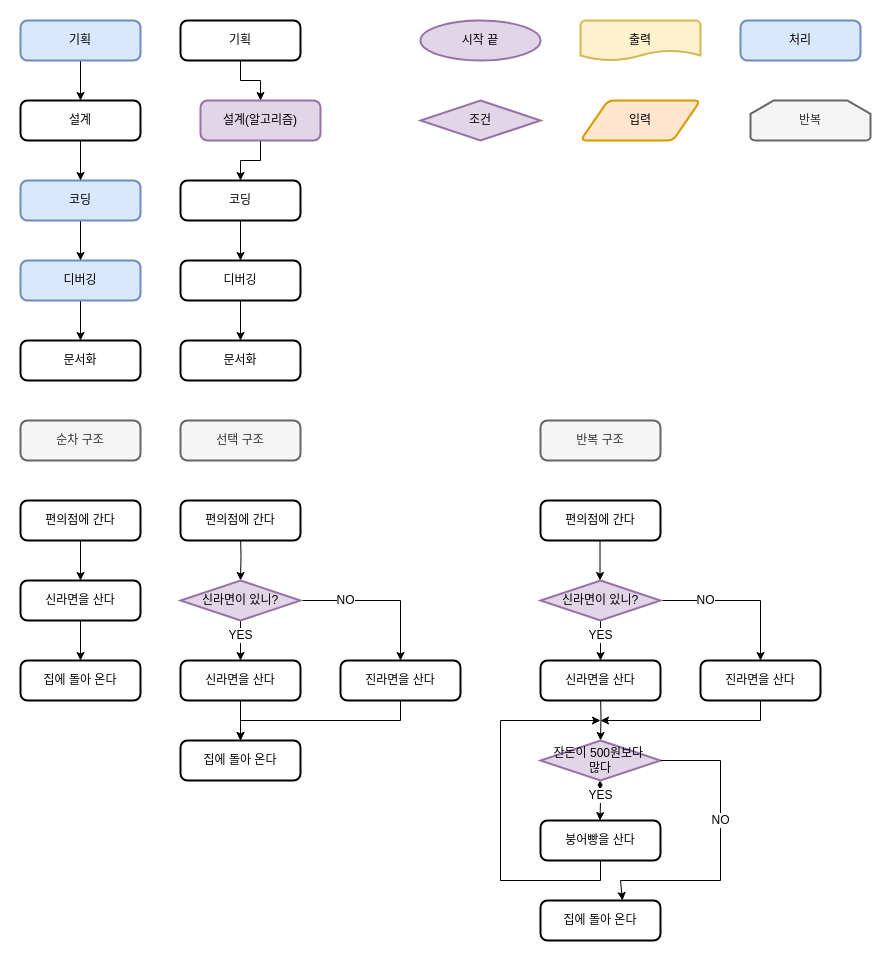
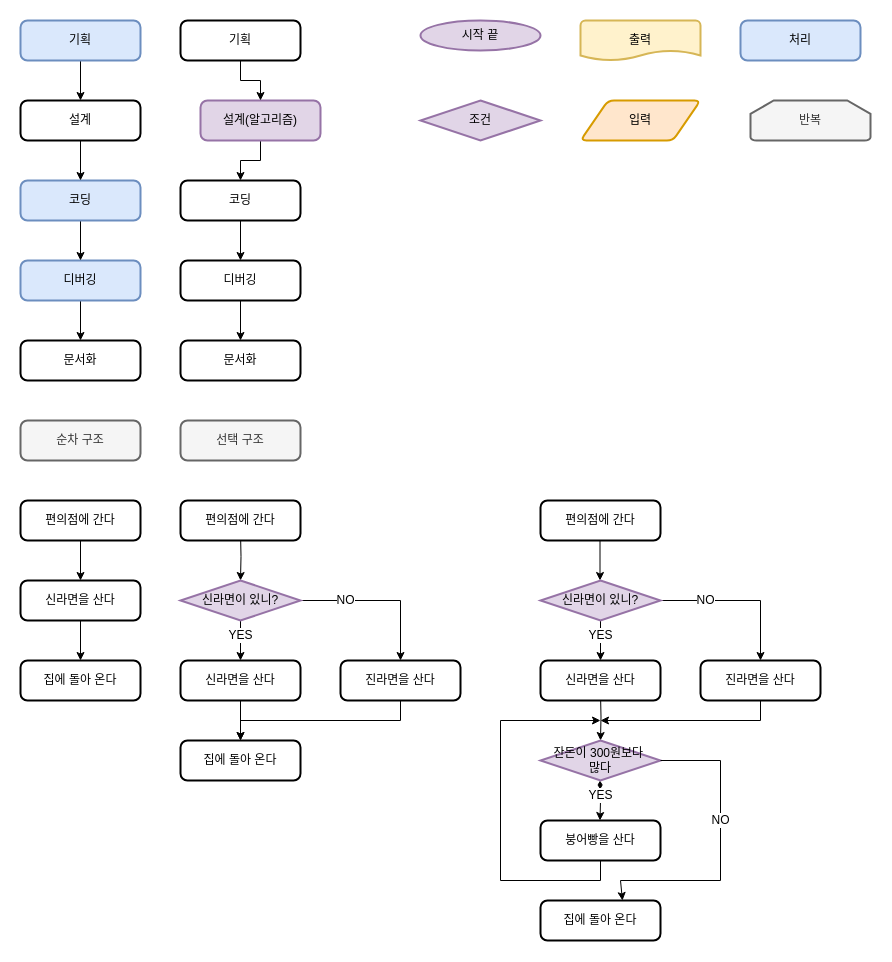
node "시작 끝": size 120x40 -> 120x30
node "반복 구조": removed
node "잔돈이 500원보다 많다": label "잔돈이 500원보다 많다" -> "잔돈이 300원보다 많다"
